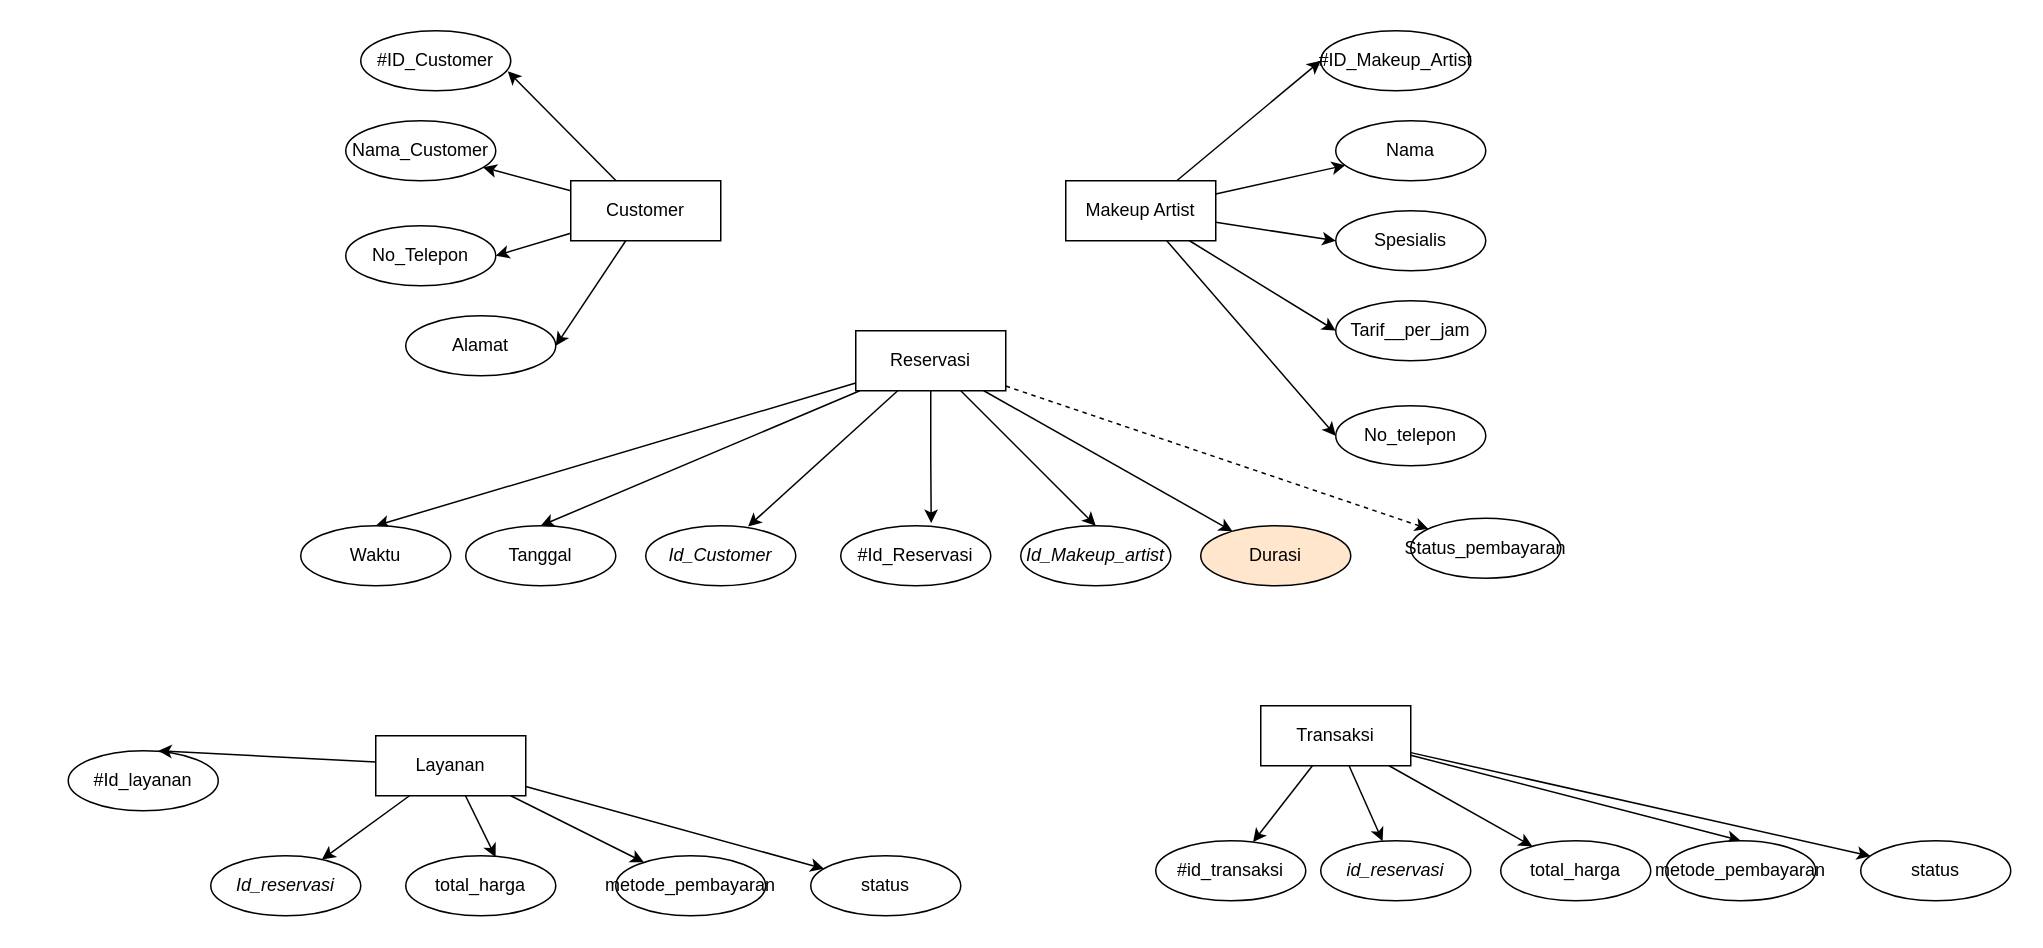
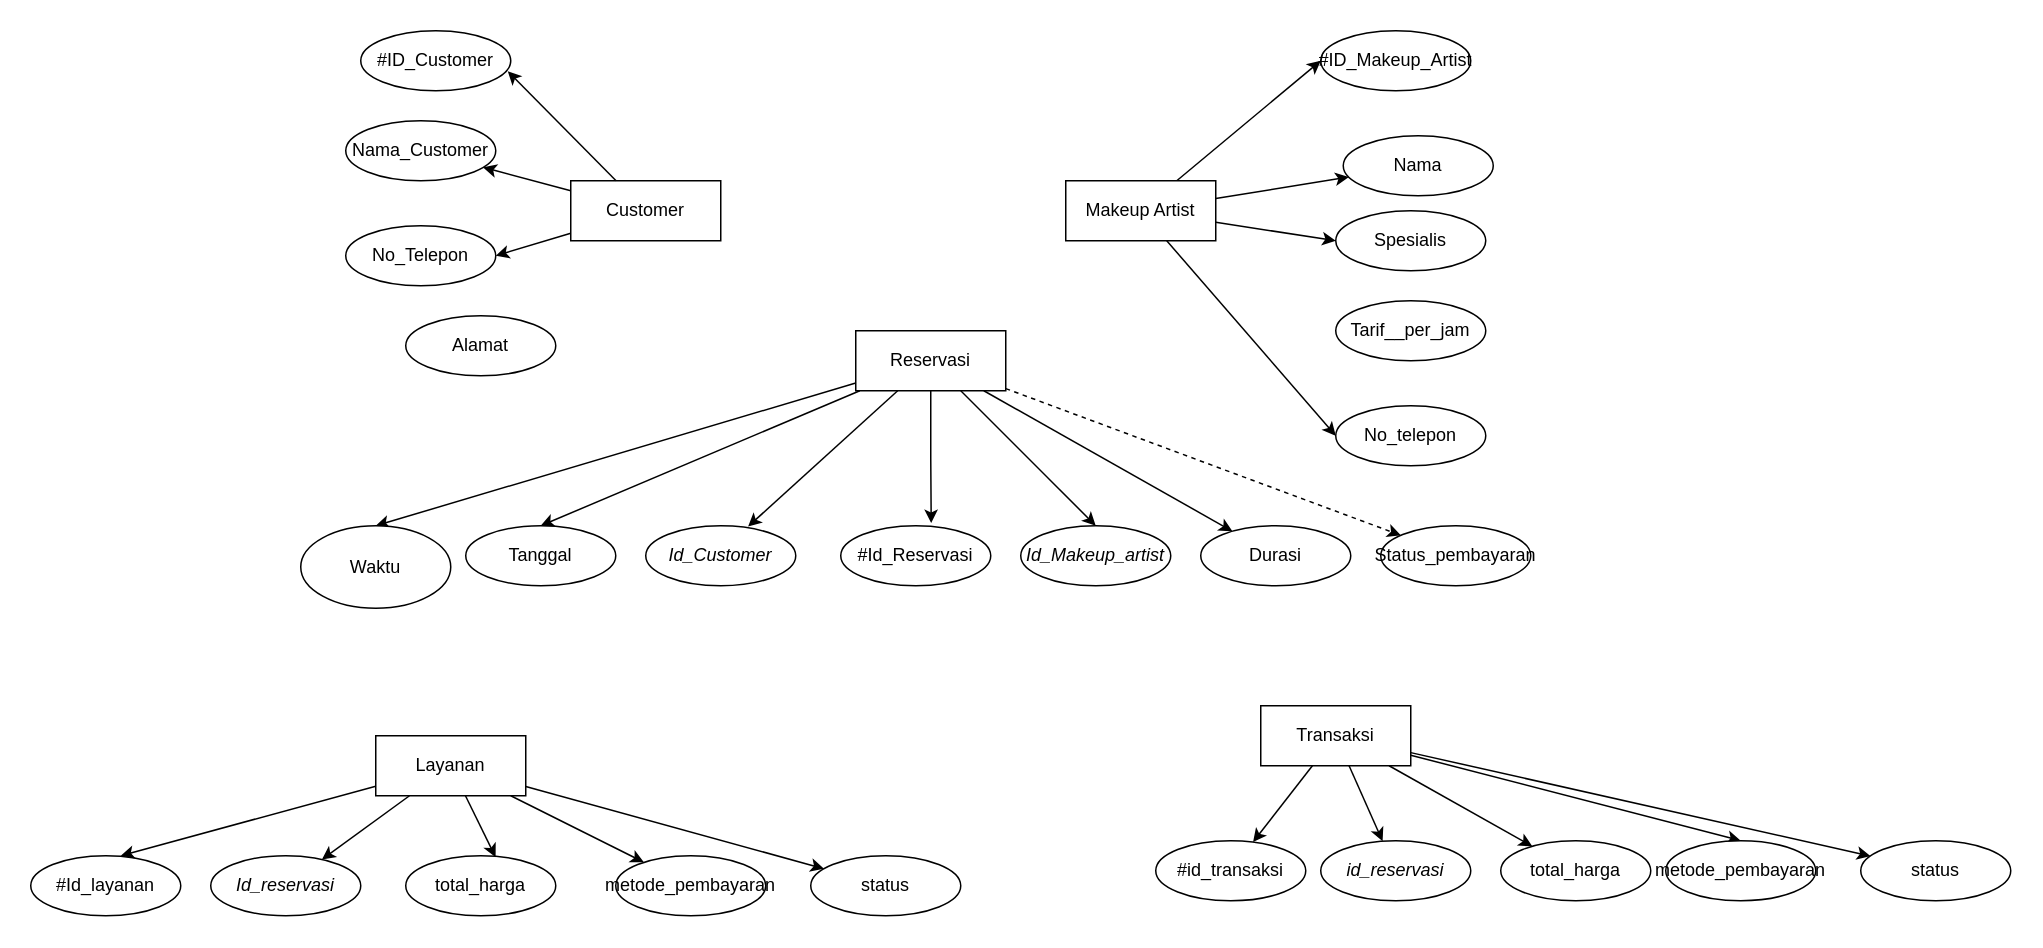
node "Nama": moved (1411, 151) -> (1418, 166)
edge "Makeup Artist" -> "Tarif__per_jam": removed
edge "Customer" -> "Alamat": removed
node "Status_pembayaran": moved (1486, 548) -> (1456, 556)
node "Waktu": size 150x60 -> 150x83
node "Durasi": fillcolor #ffe6cc -> #ffffff
node "#Id_layanan": moved (143, 781) -> (106, 886)
